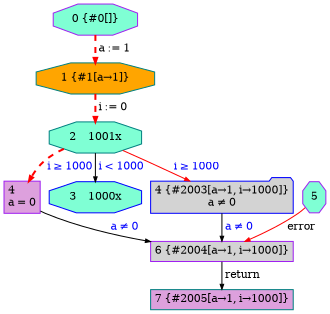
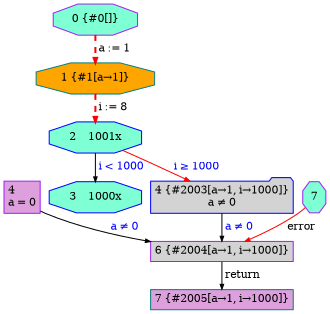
edge "1 {#1[a→1]}" -> "2    1001x": label " i := 0" -> " i := 8"
node "2    1001x": color teal -> blue
edge "2    1001x" -> "4 a = 0": removed, label "i ≥ 1000"
node "5": label "5" -> "7"
